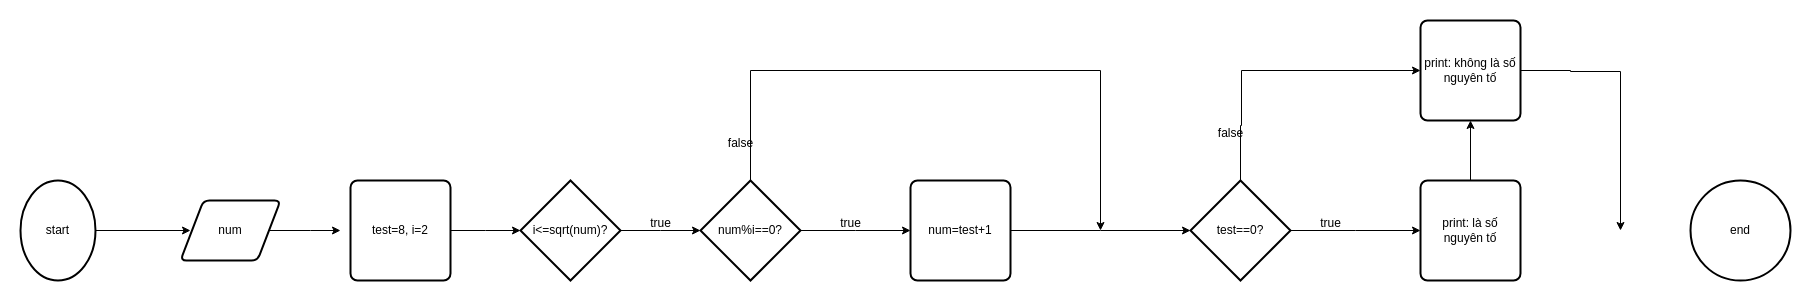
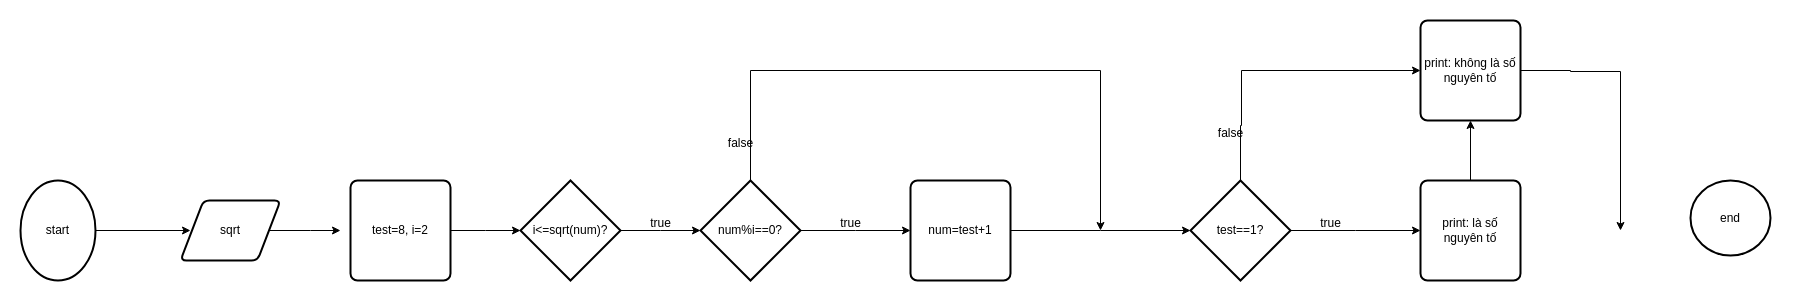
node "num": label "num" -> "sqrt"
node "test==0?": label "test==0?" -> "test==1?"
node "end": size 100x100 -> 80x75
